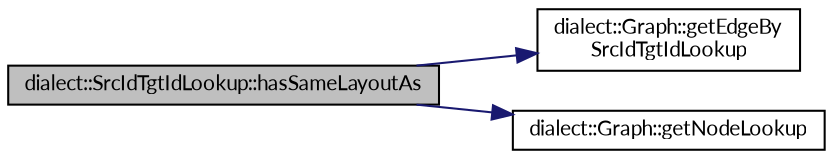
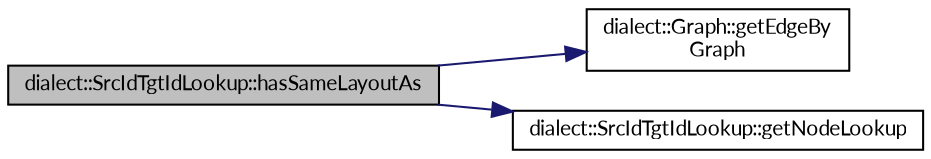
node "dialect::Graph::getEdgeBy SrcIdTgtIdLookup": label "dialect::Graph::getEdgeBy SrcIdTgtIdLookup" -> "dialect::Graph::getEdgeBy Graph"
node "dialect::Graph::getNodeLookup": label "dialect::Graph::getNodeLookup" -> "dialect::SrcIdTgtIdLookup::getNodeLookup"
